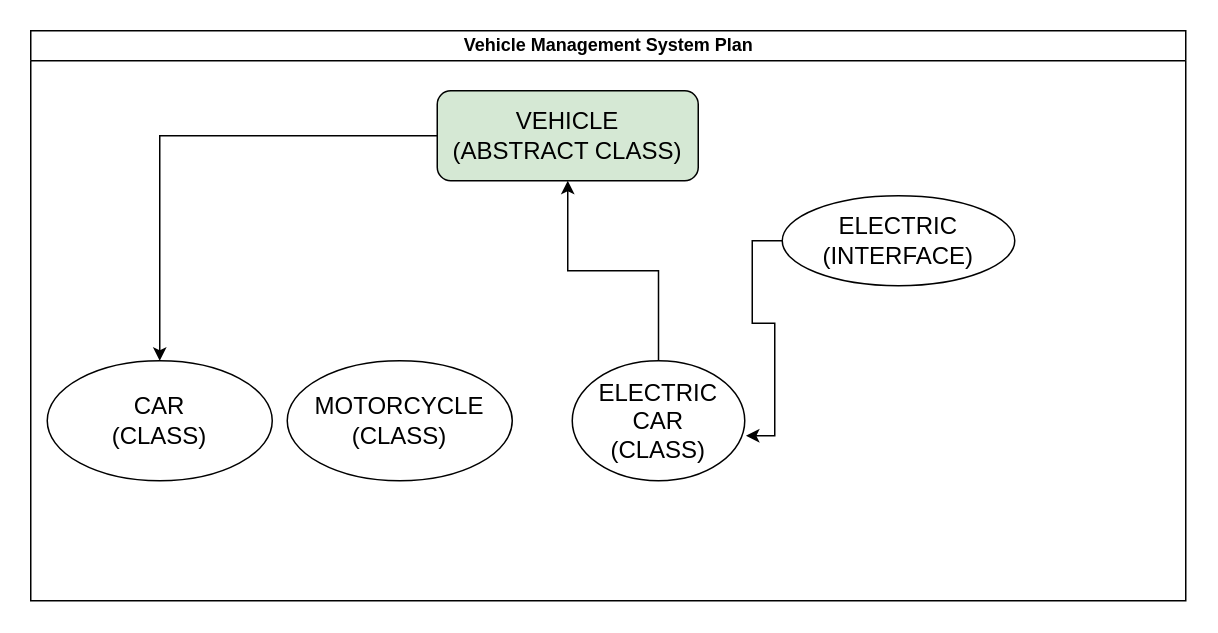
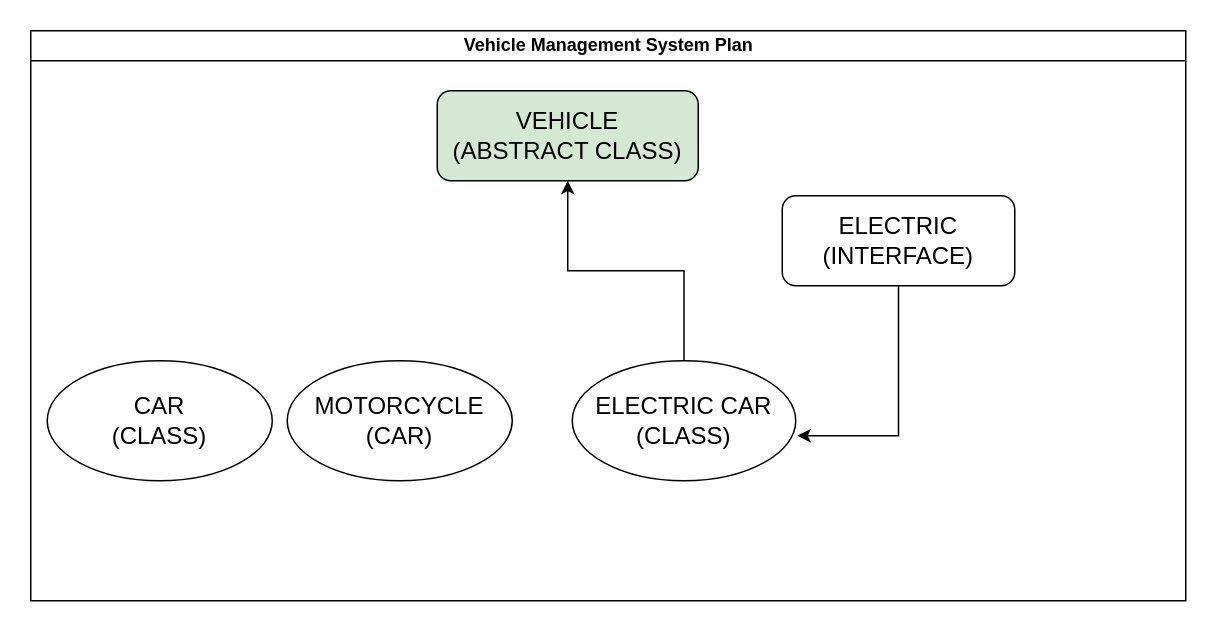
edge "VEHICLE (ABSTRACT CLASS)" -> "CAR (CLASS)": removed
node "ELECTRIC (INTERFACE)": shape ellipse -> rounded rectangle
node "MOTORCYCLE (CLASS)": label "MOTORCYCLE (CLASS)" -> "MOTORCYCLE (CAR)"
node "ELECTRIC CAR (CLASS)": size 173x120 -> 224x120
